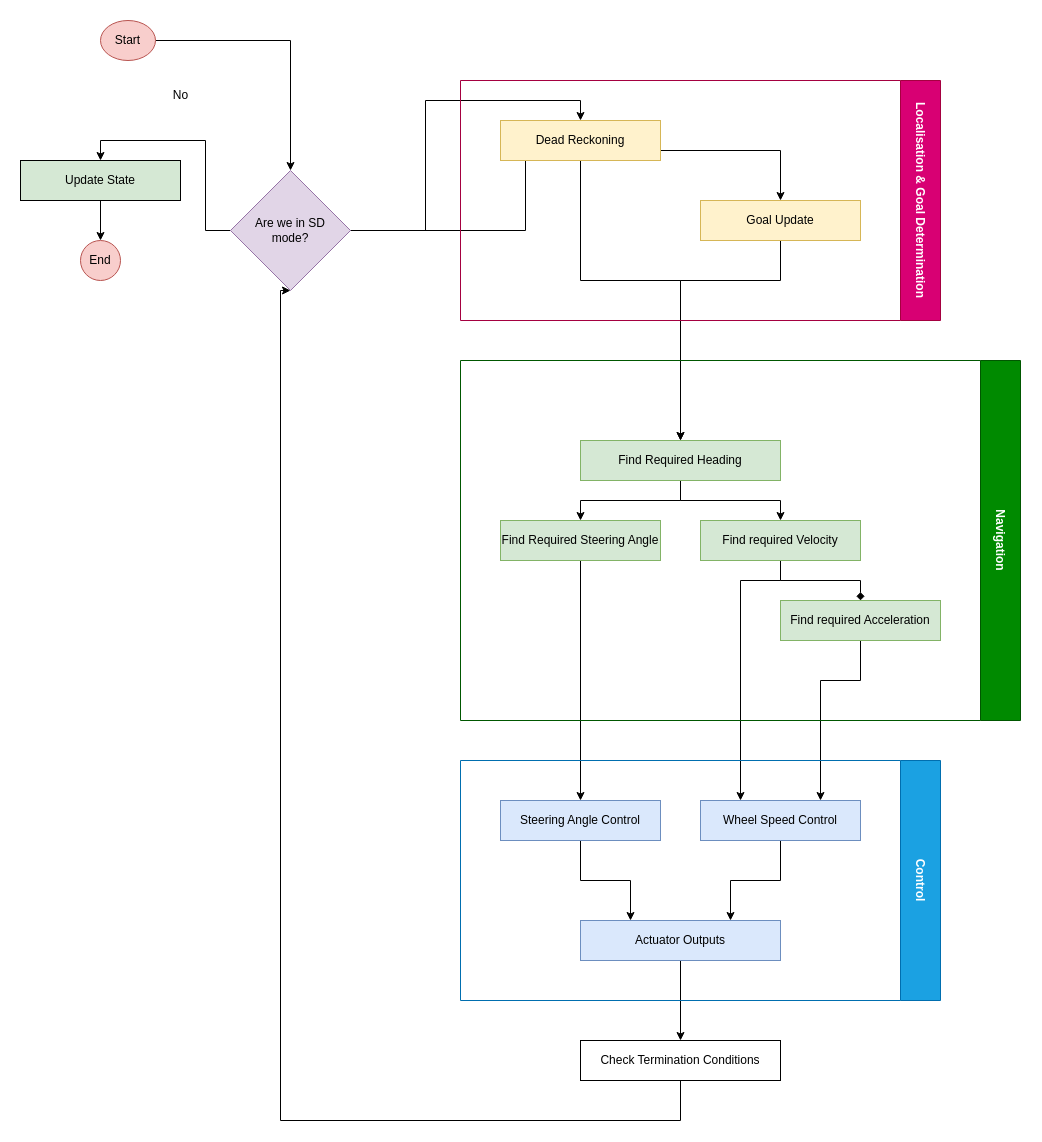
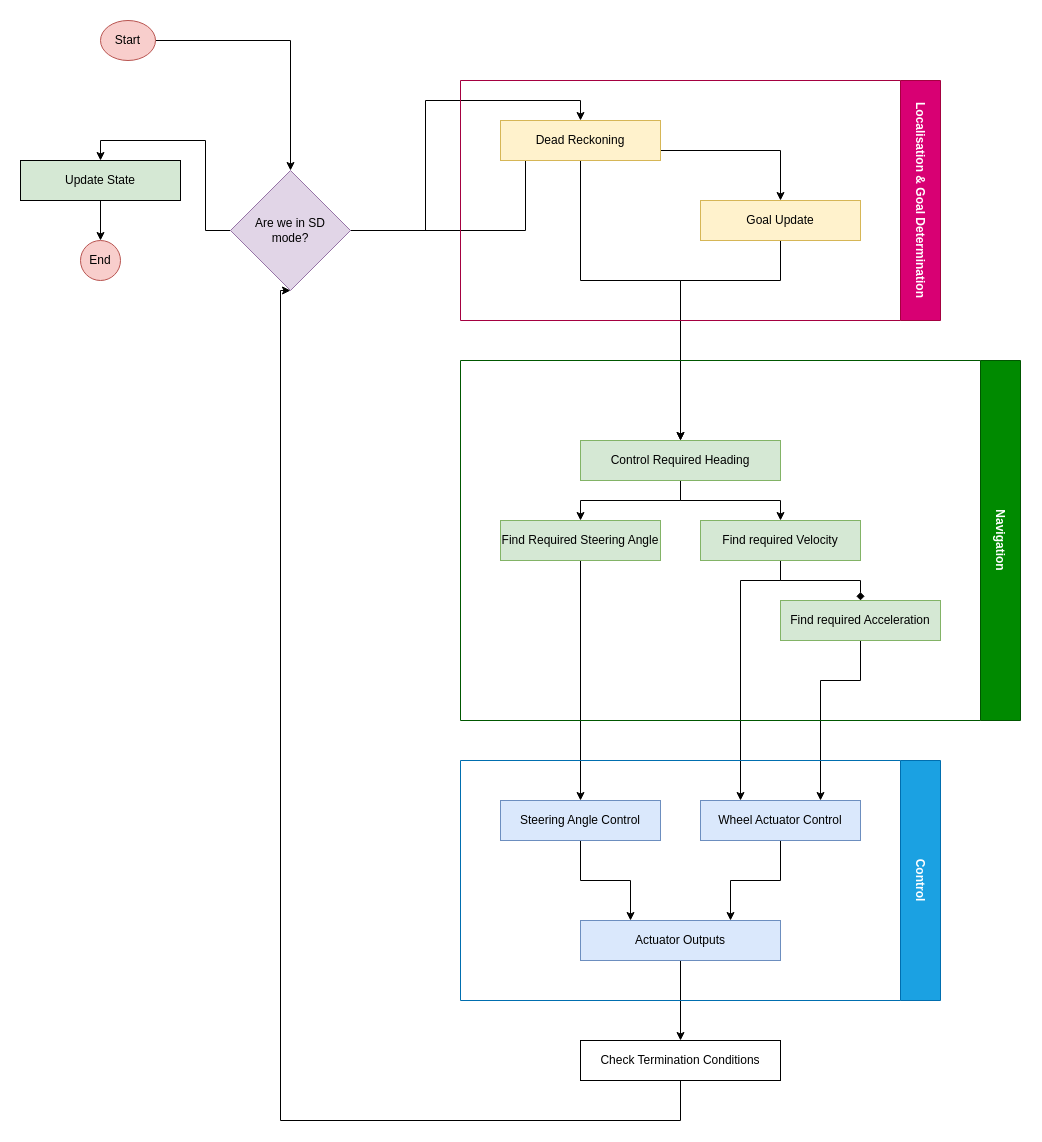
node "No": removed
node "Find Required Heading": label "Find Required Heading" -> "Control Required Heading"
node "Wheel Speed Control": label "Wheel Speed Control" -> "Wheel Actuator Control"
